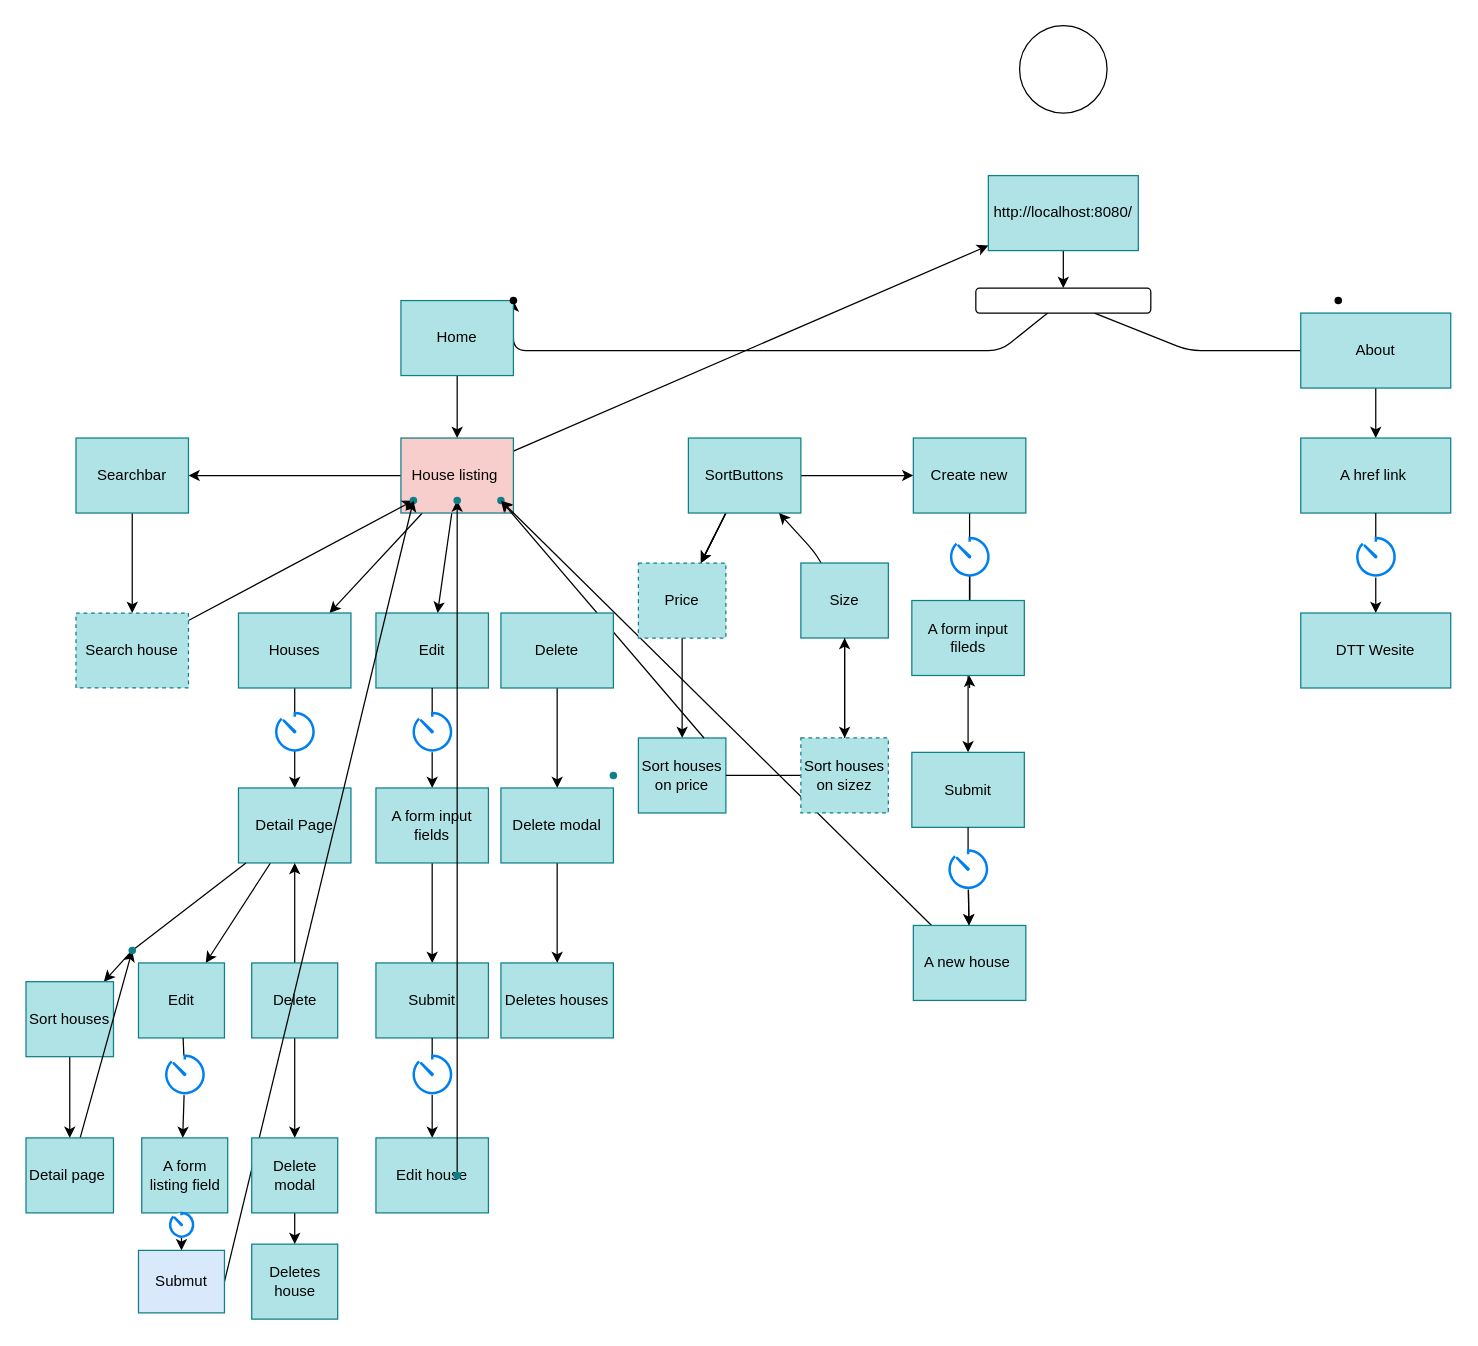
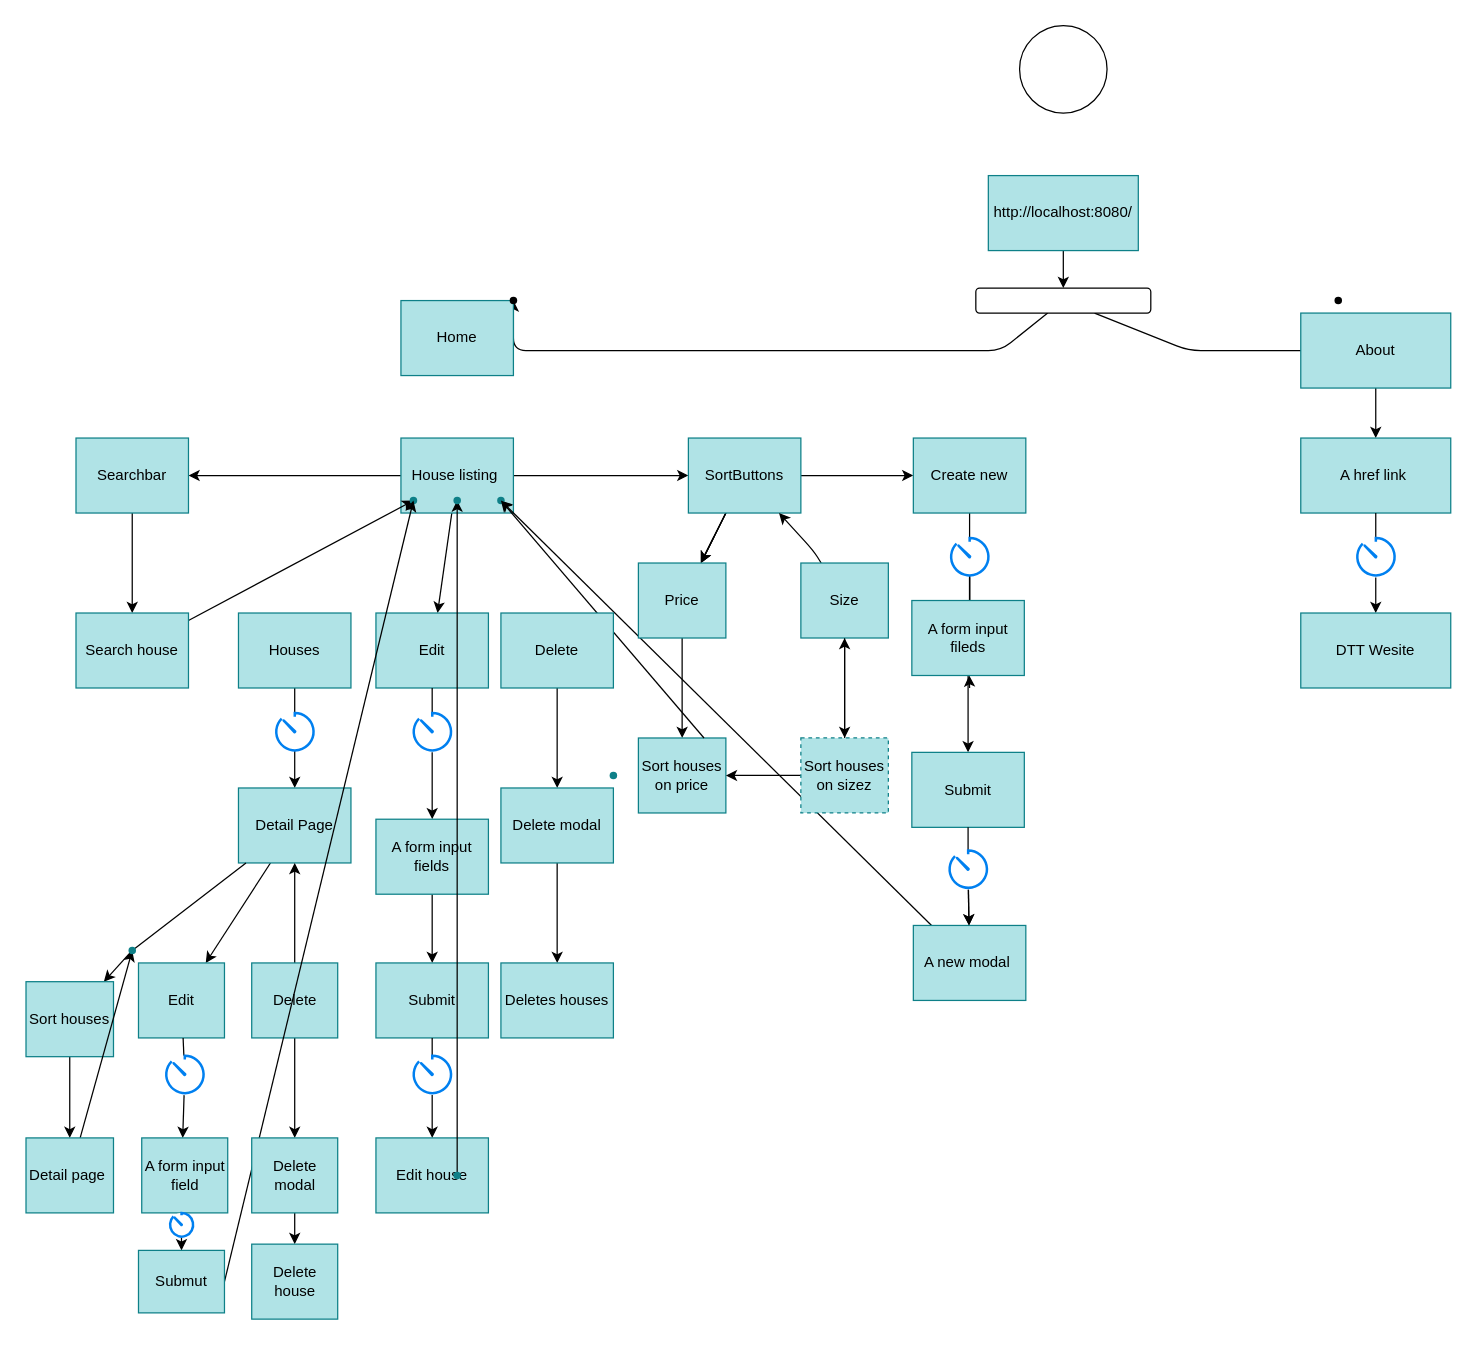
edge "House listing" -> "http://localhost:8080/": now "House listing" -> "SortButtons"
edge "Home" -> "House listing": removed
node "House listing": fillcolor #f8cecc -> #b0e3e6
edge "House listing" -> "Houses": removed
node "Price": style dashed -> solid
node "Search house": style dashed -> solid
edge "Sort houses on price" -- "Sort houses on sizez": arrowhead none -> classic
node "A form input fields": moved (432, 826) -> (432, 857)
node "A new house": label "A new house" -> "A new modal"
node "A form listing field": label "A form listing field" -> "A form input field"
node "Submut": fillcolor #dae8fc -> #b0e3e6
node "Deletes house": label "Deletes house" -> "Delete house"
